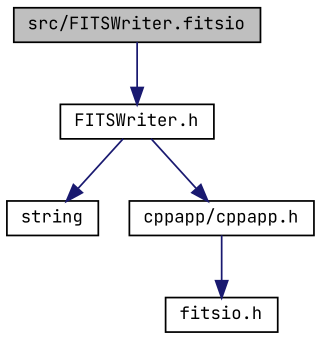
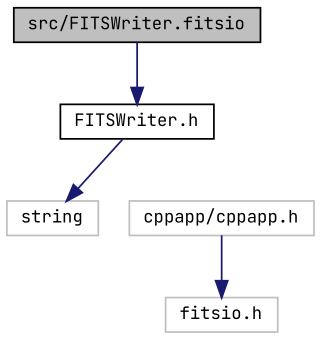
edge "FITSWriter.h" -> "cppapp/cppapp.h": removed
node "string": color black -> grey75
node "cppapp/cppapp.h": color black -> grey75
node "fitsio.h": color black -> grey75
